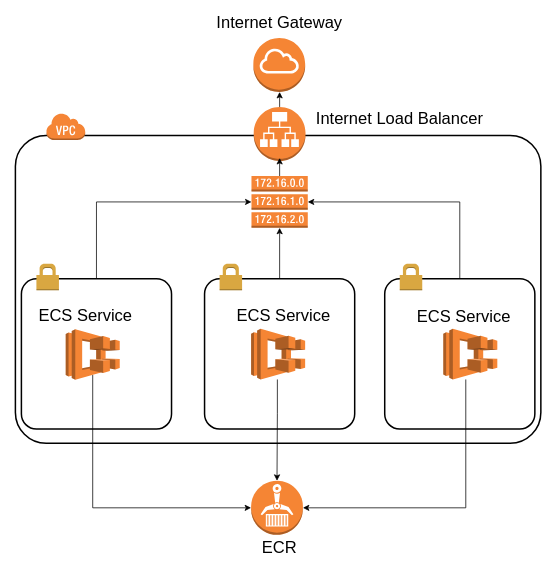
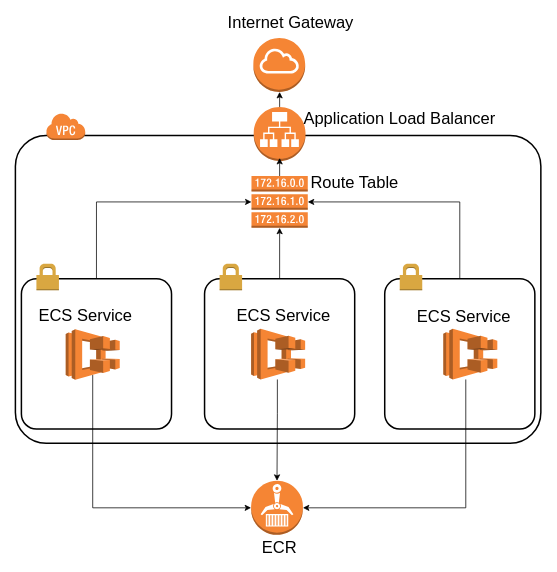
node "Internet Gateway": moved (279, 23) -> (291, 23)
node "Internet Load Balancer": label "Internet Load Balancer" -> "Application Load Balancer"
node "Route Table": added
